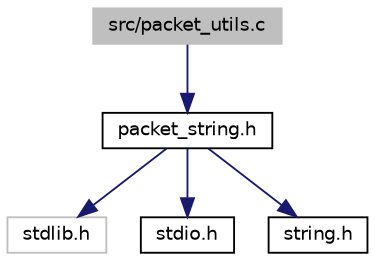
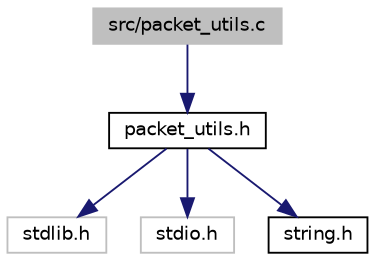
node "packet_string.h": label "packet_string.h" -> "packet_utils.h"
node "stdio.h": color black -> grey75
